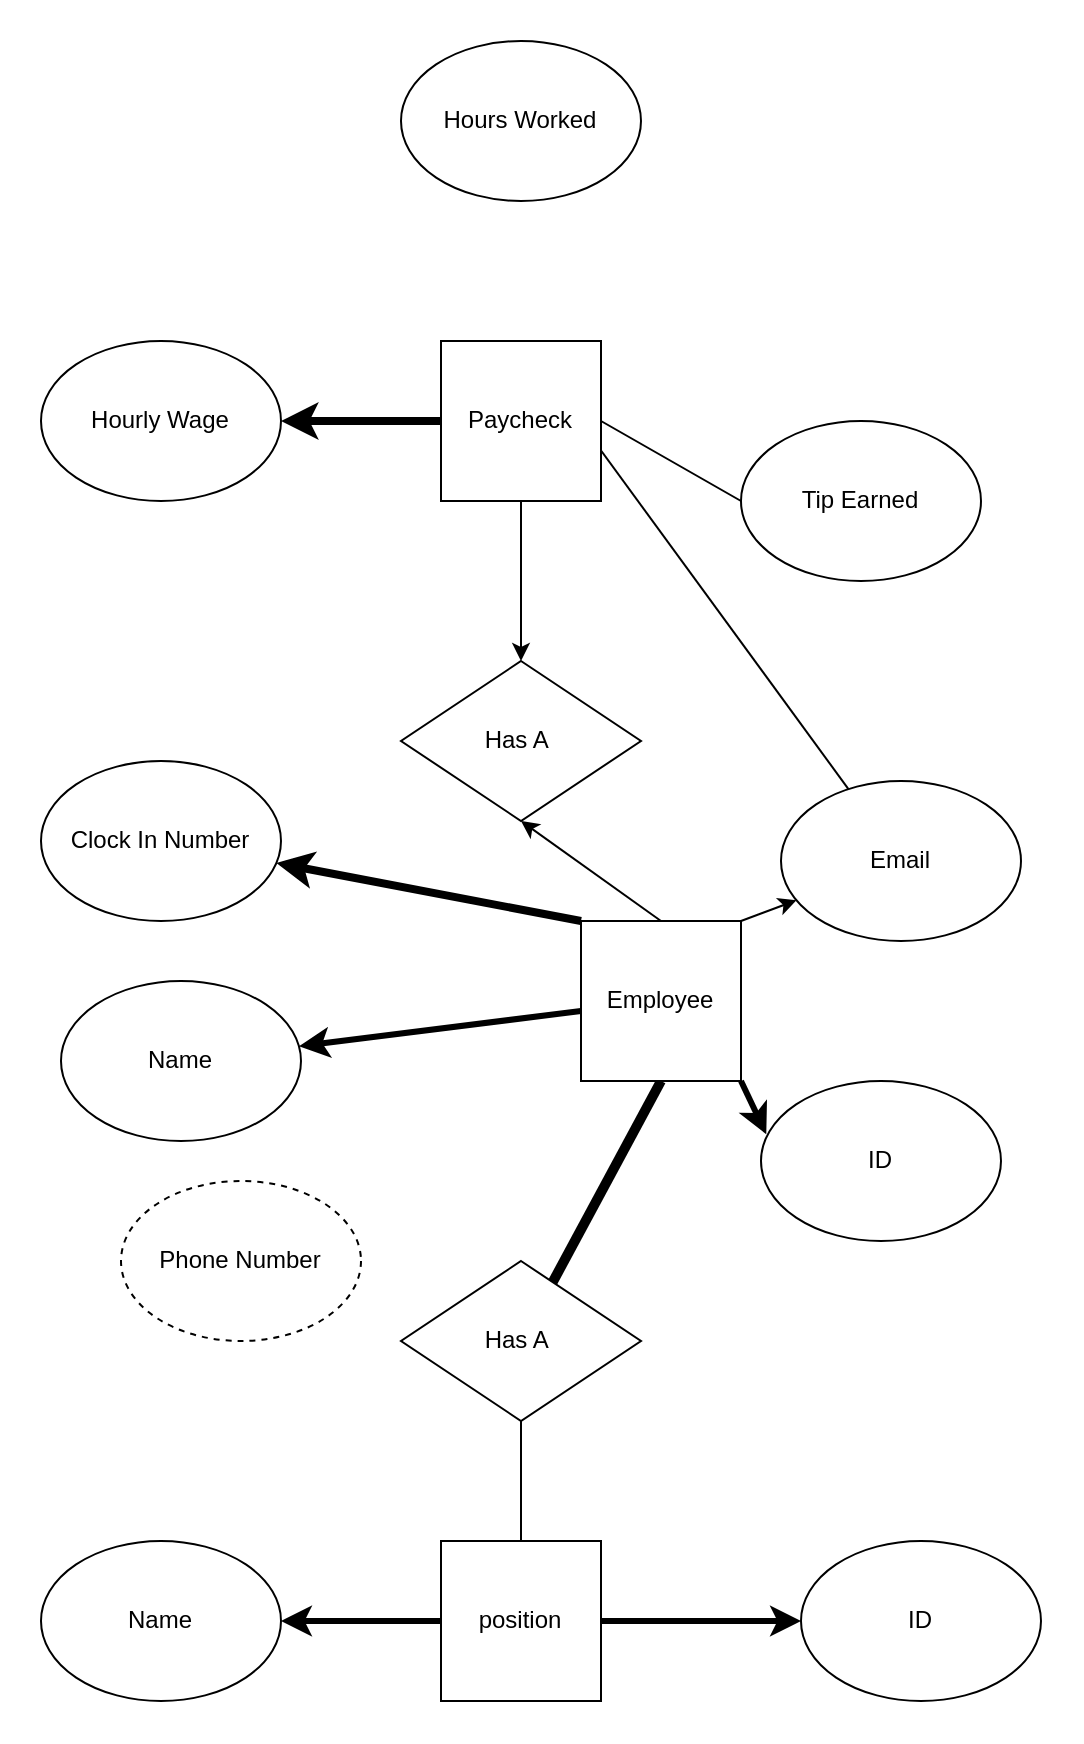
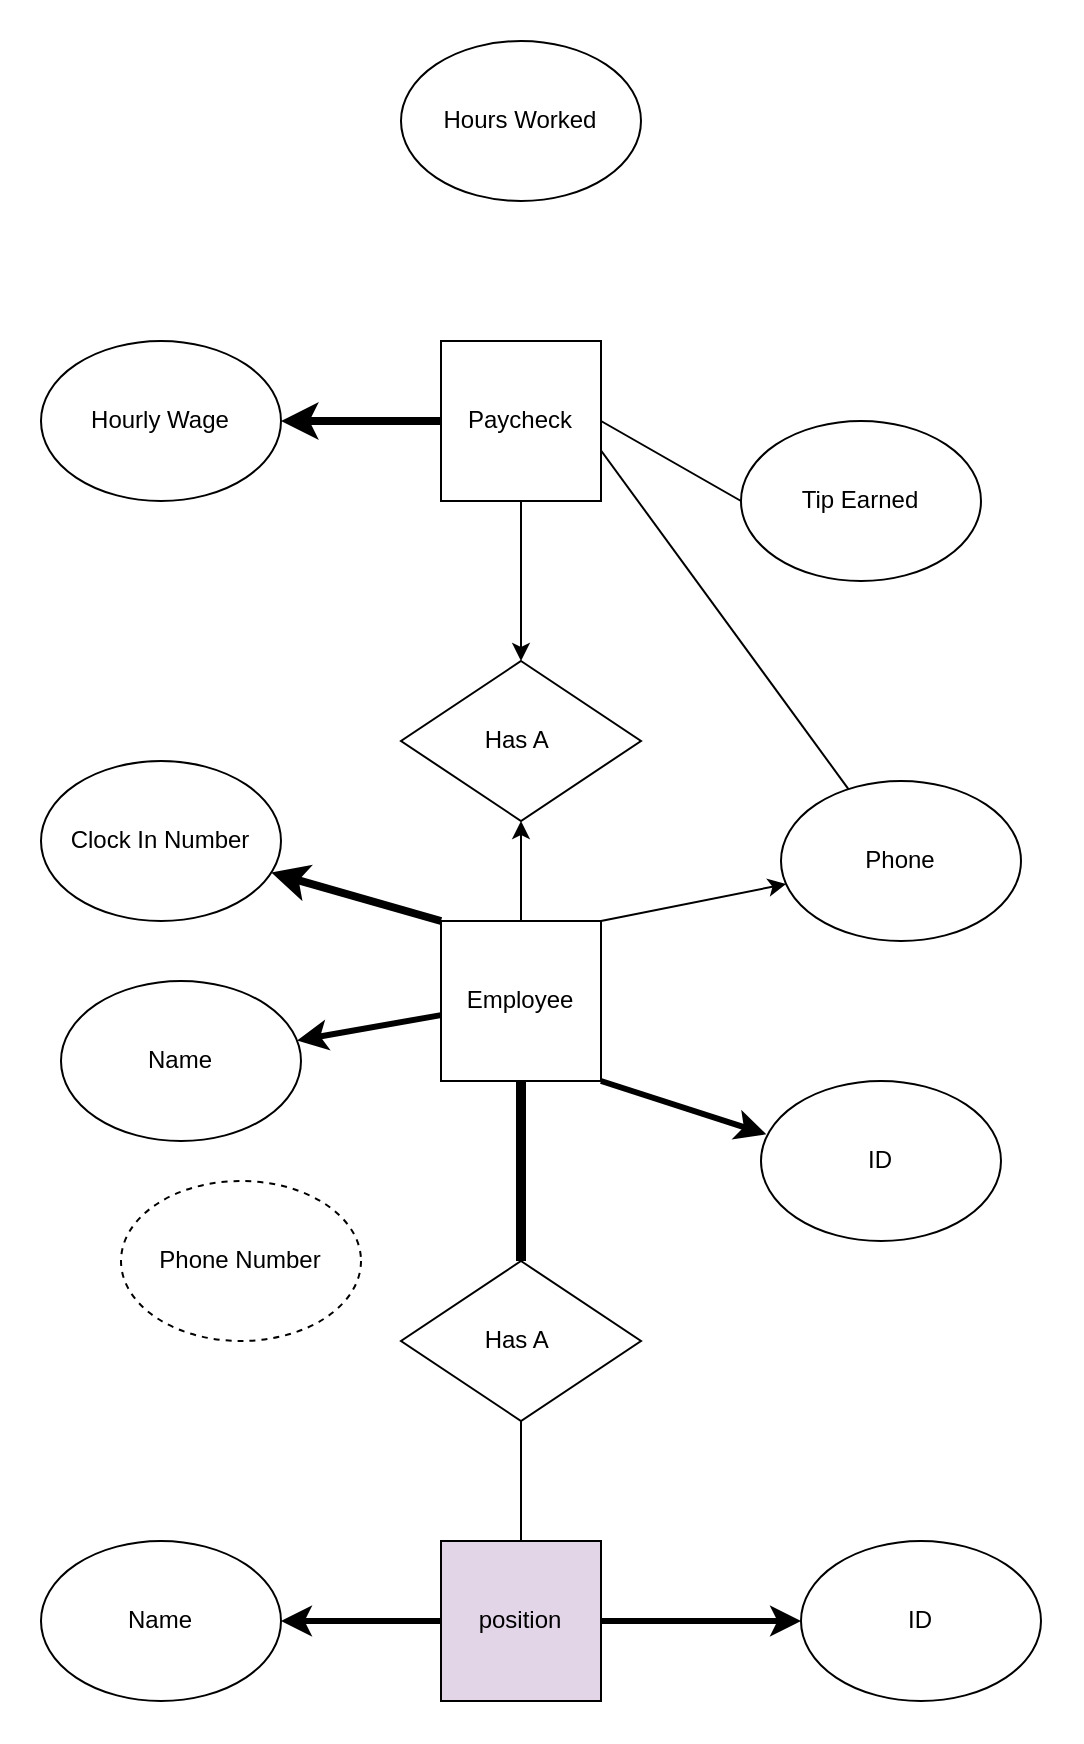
node "Email": label "Email" -> "Phone"
node "Employee": moved (661, 1001) -> (521, 1001)
node "position": fillcolor #ffffff -> #e1d5e7
